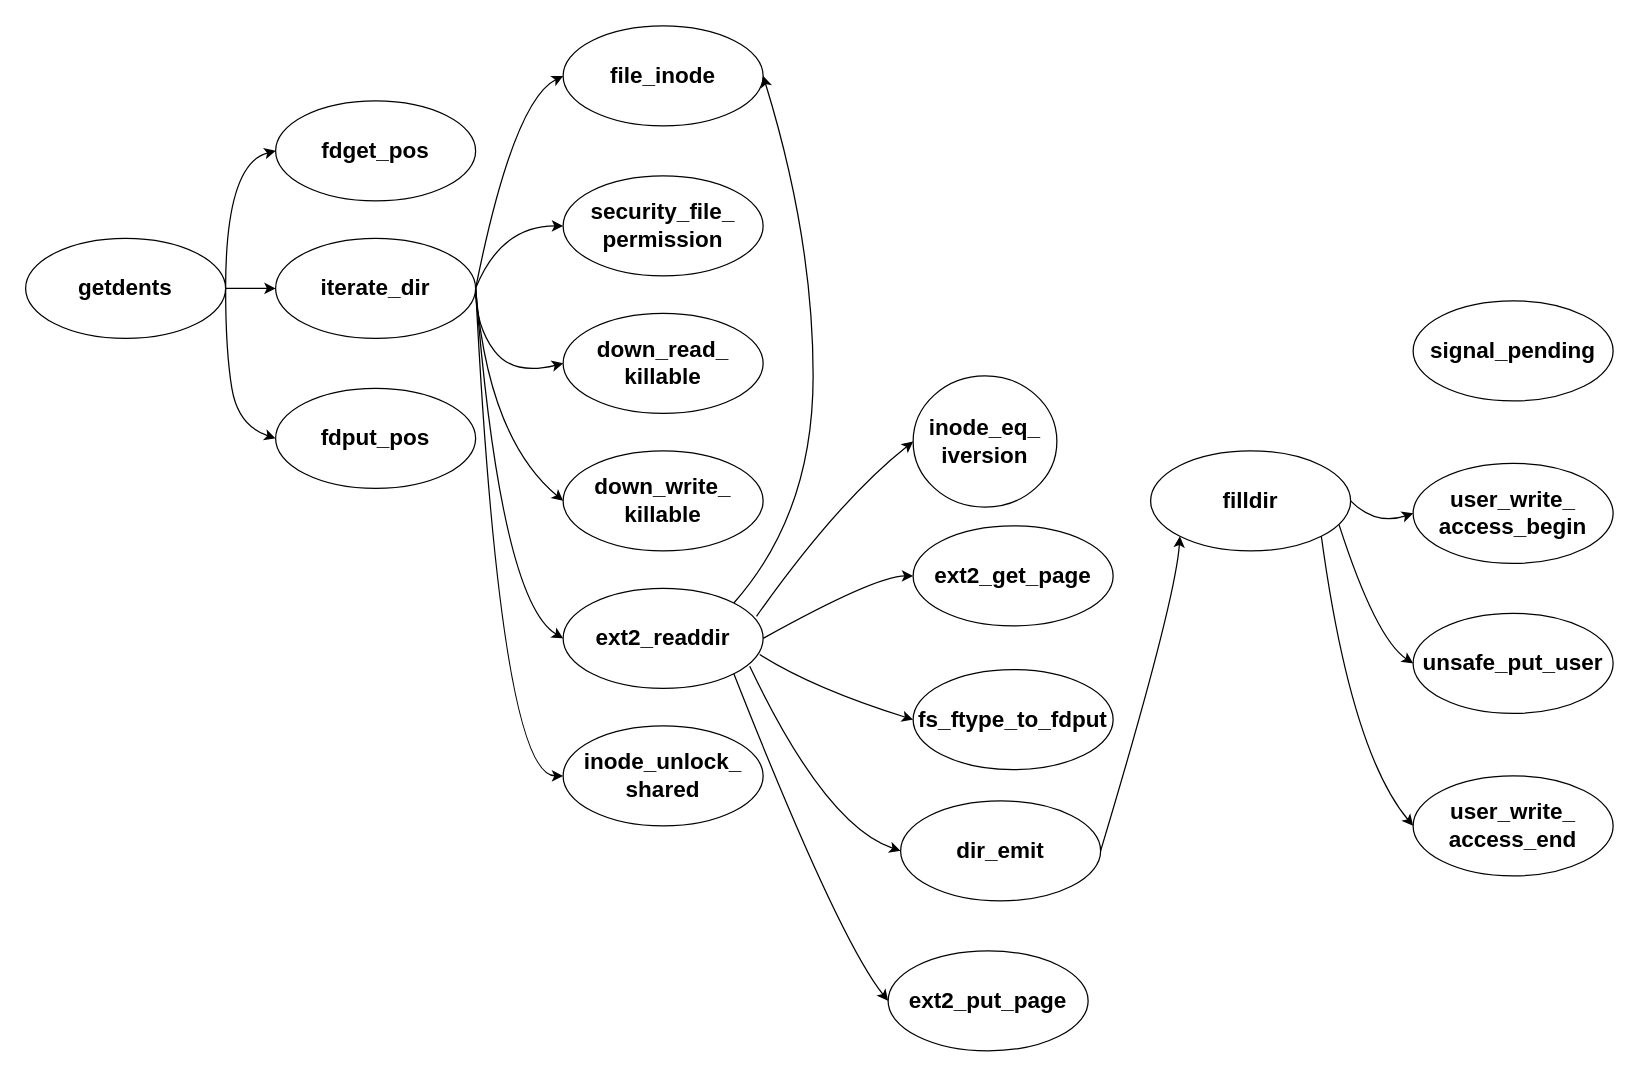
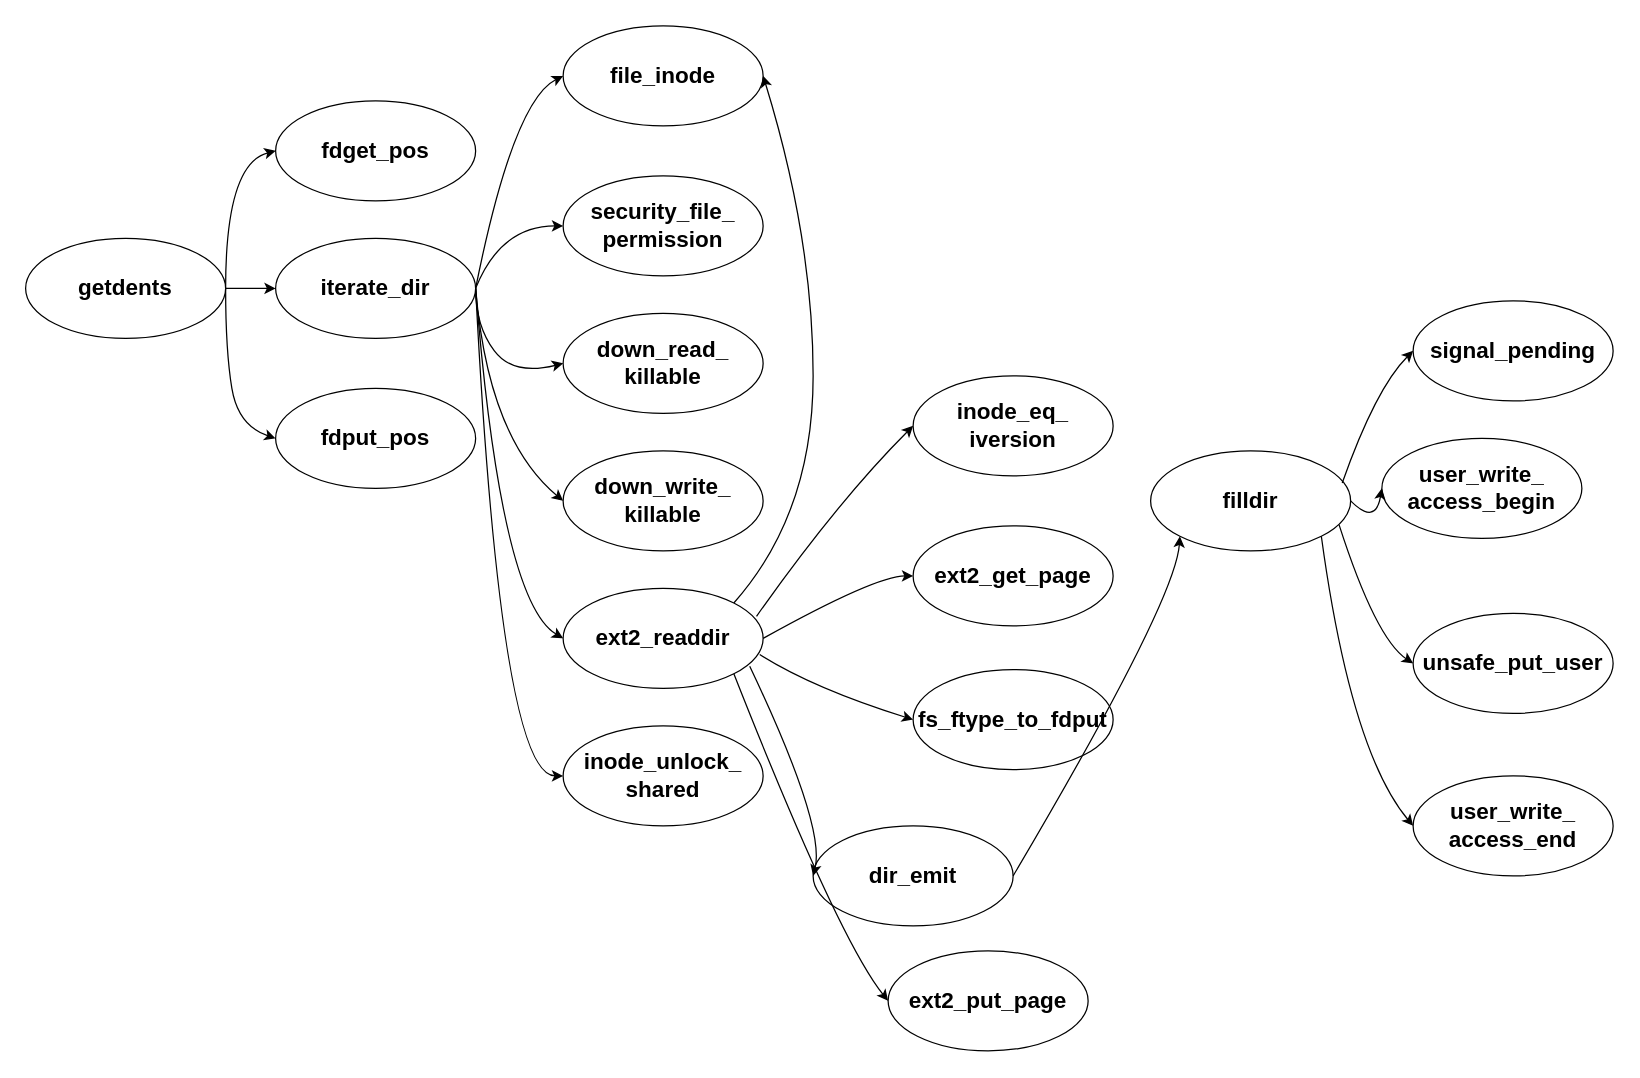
edge "filldir" -> "signal_pending": added
node "inode_eq_ iversion": size 144x131 -> 200x100
node "user_write_ access_begin": moved (1513, 513) -> (1482, 488)
node "dir_emit": moved (1001, 851) -> (913, 876)
